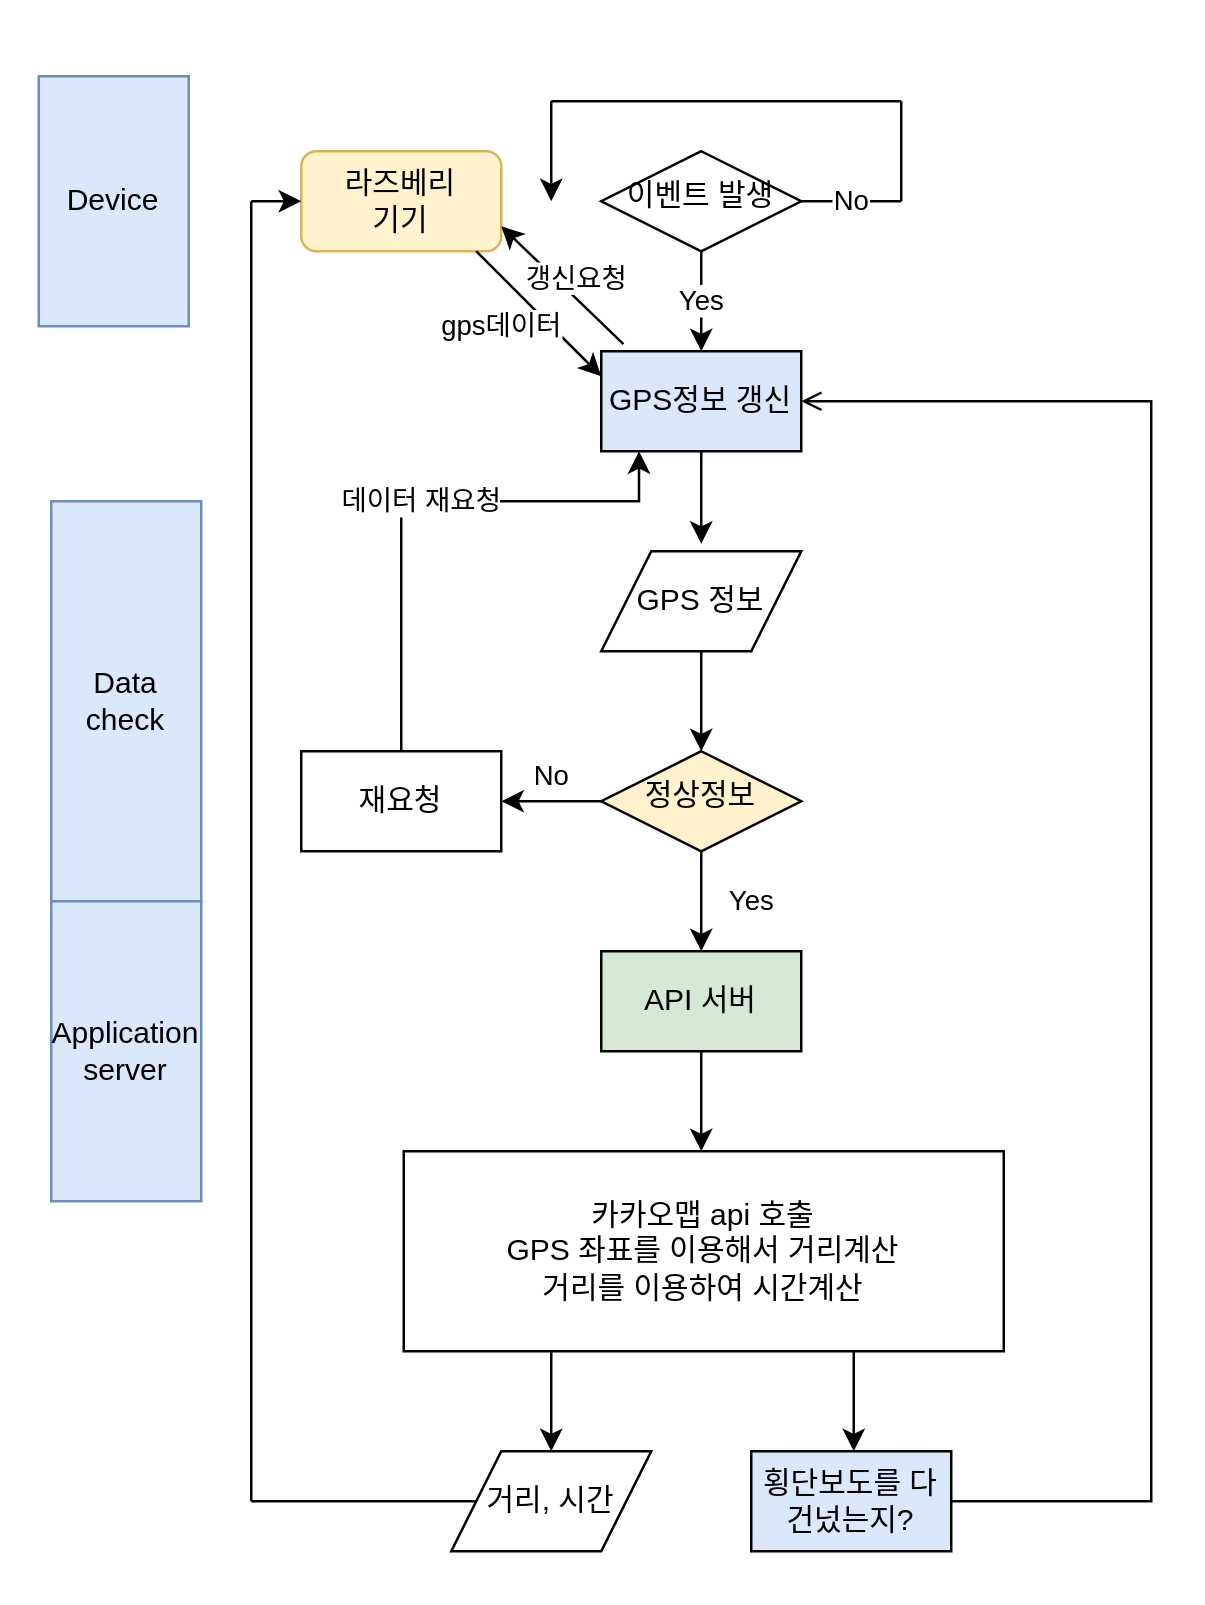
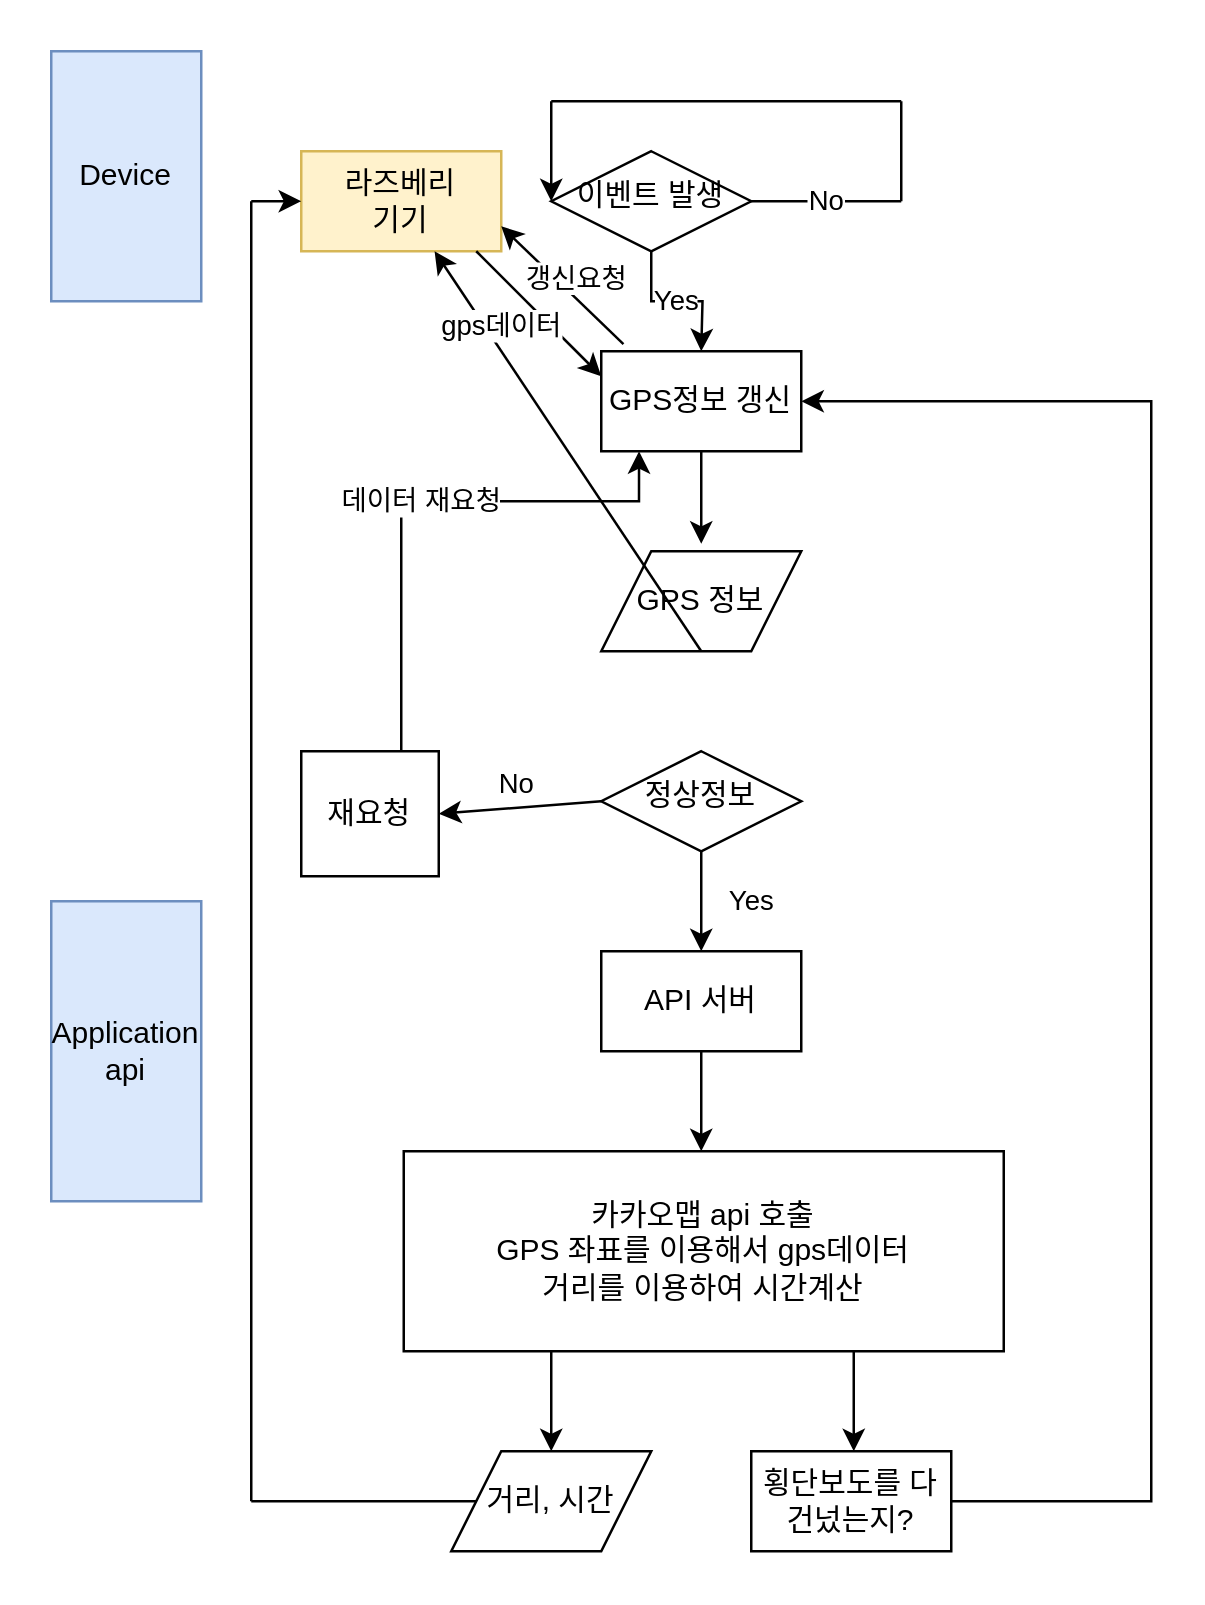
node "Device": moved (114, 201) -> (126, 176)
node "라즈베리 기기": shape rounded rectangle -> rectangle
node "이벤트 발생": moved (701, 201) -> (651, 201)
node "GPS정보 갱신": fillcolor #dae8fc -> #ffffff
edge "횡단보도를 다 건넜는지?" -> "GPS정보 갱신": arrowhead open -> classic
edge "GPS 정보" -> "정상정보": now "GPS 정보" -> "라즈베리 기기"
node "Data check": removed
node "재요청": size 200x100 -> 138x125
node "정상정보": fillcolor #fff2cc -> #ffffff
node "API 서버": fillcolor #d5e8d4 -> #ffffff
node "Application server": label "Application server" -> "Application api"
node "카카오맵 api 호출 GPS 좌표를 이용해서 거리계산 거리를 이용하여 시간계산": label "카카오맵 api 호출 GPS 좌표를 이용해서 거리계산 거리를 이용하여 시간계산" -> "카카오맵 api 호출 GPS 좌표를 이용해서 gps데이터 거리를 이용하여 시간계산"
node "횡단보도를 다 건넜는지?": fillcolor #dae8fc -> #ffffff
